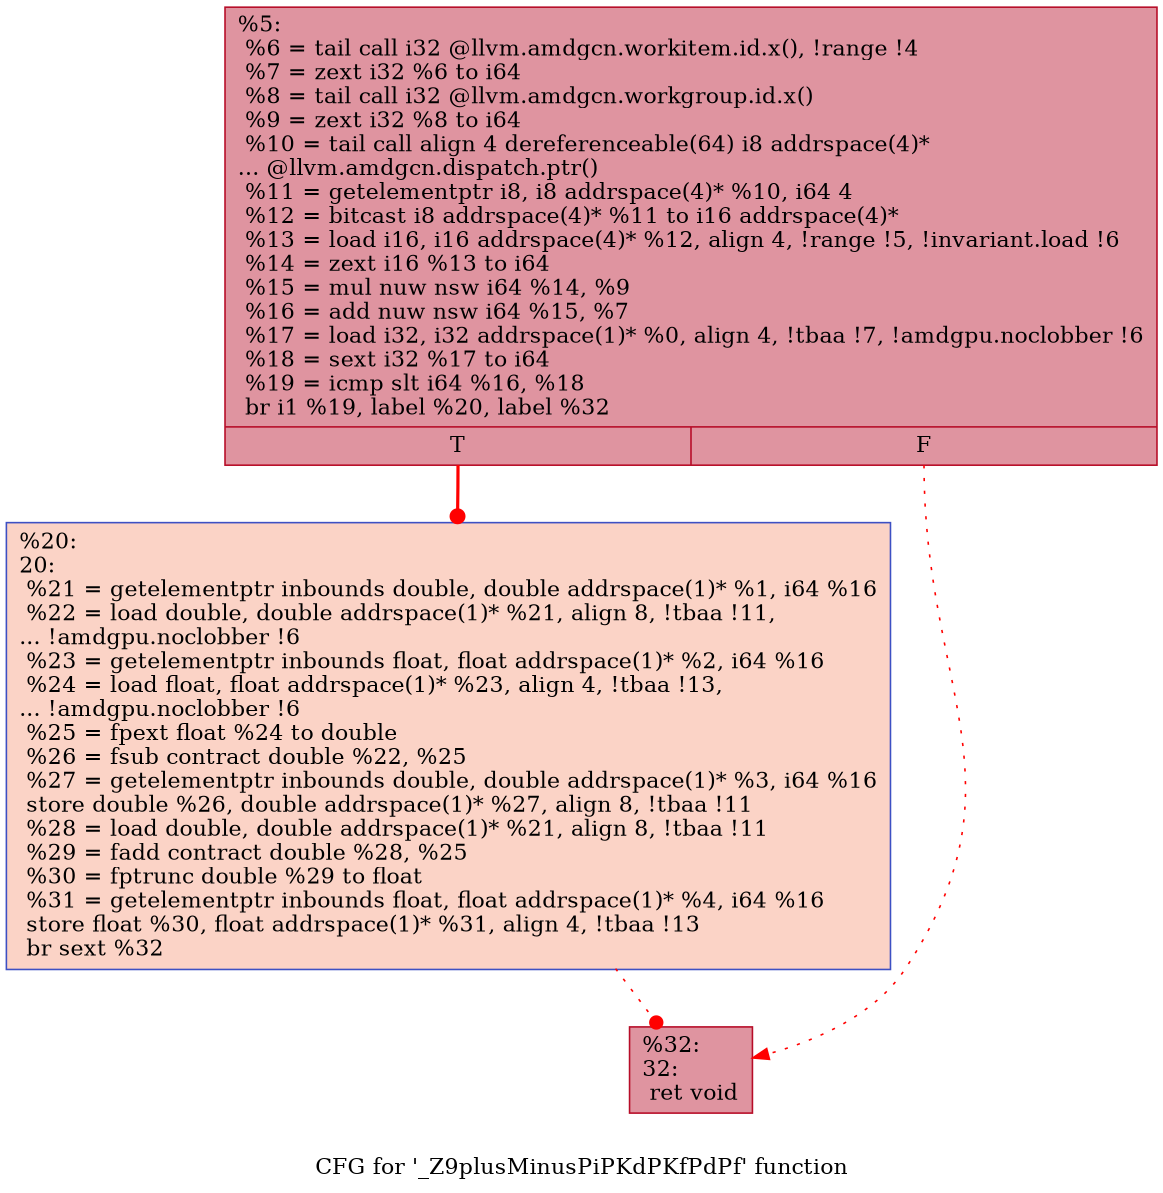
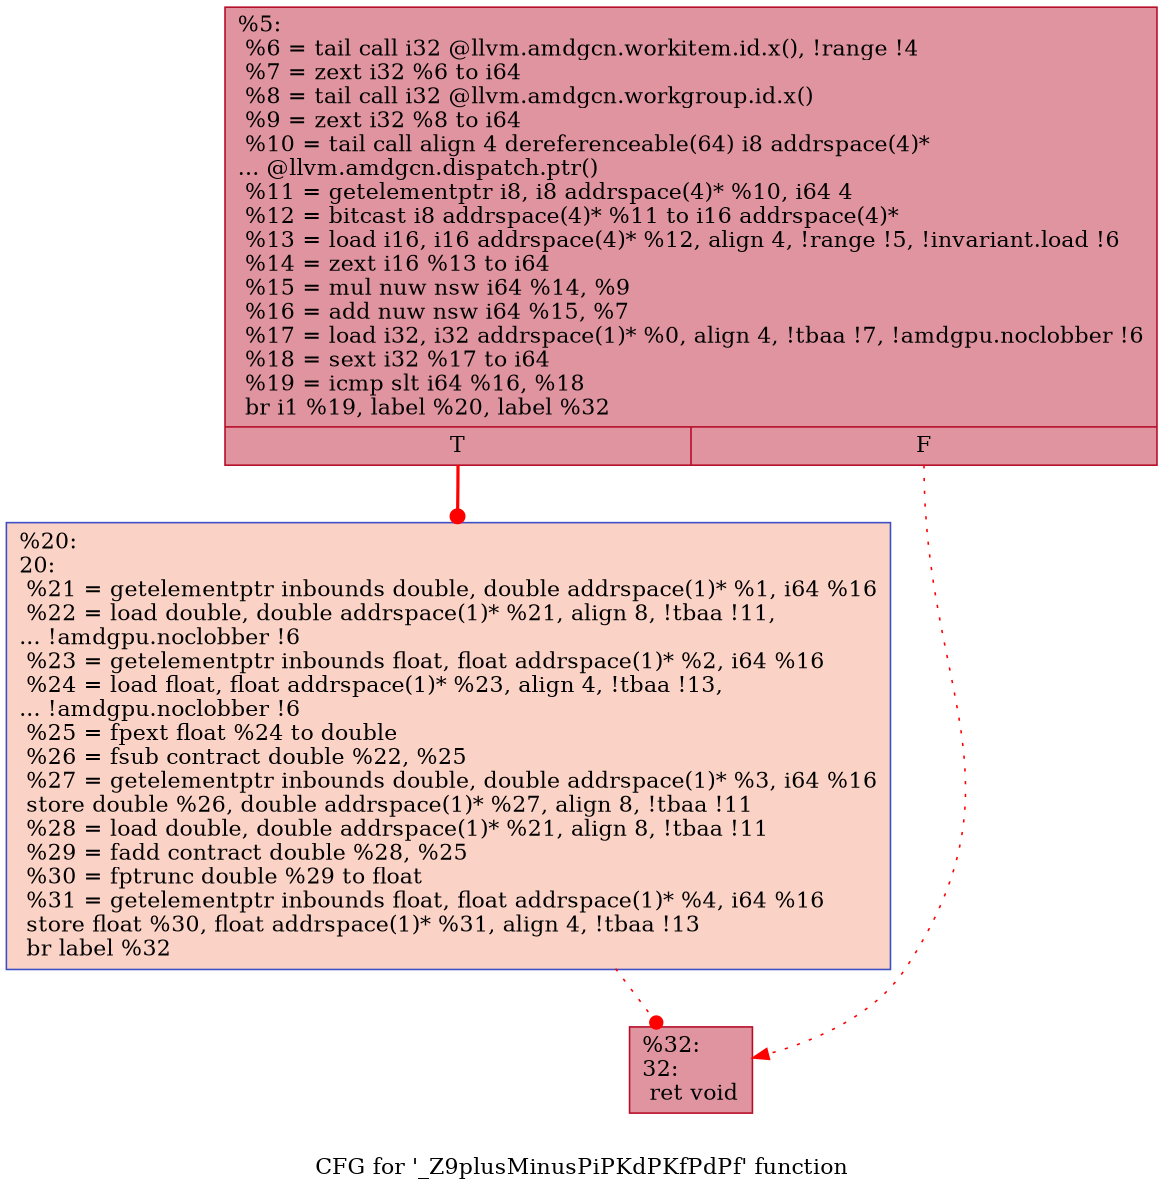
node "%20:": text "br sext %32" -> "br label %32"
